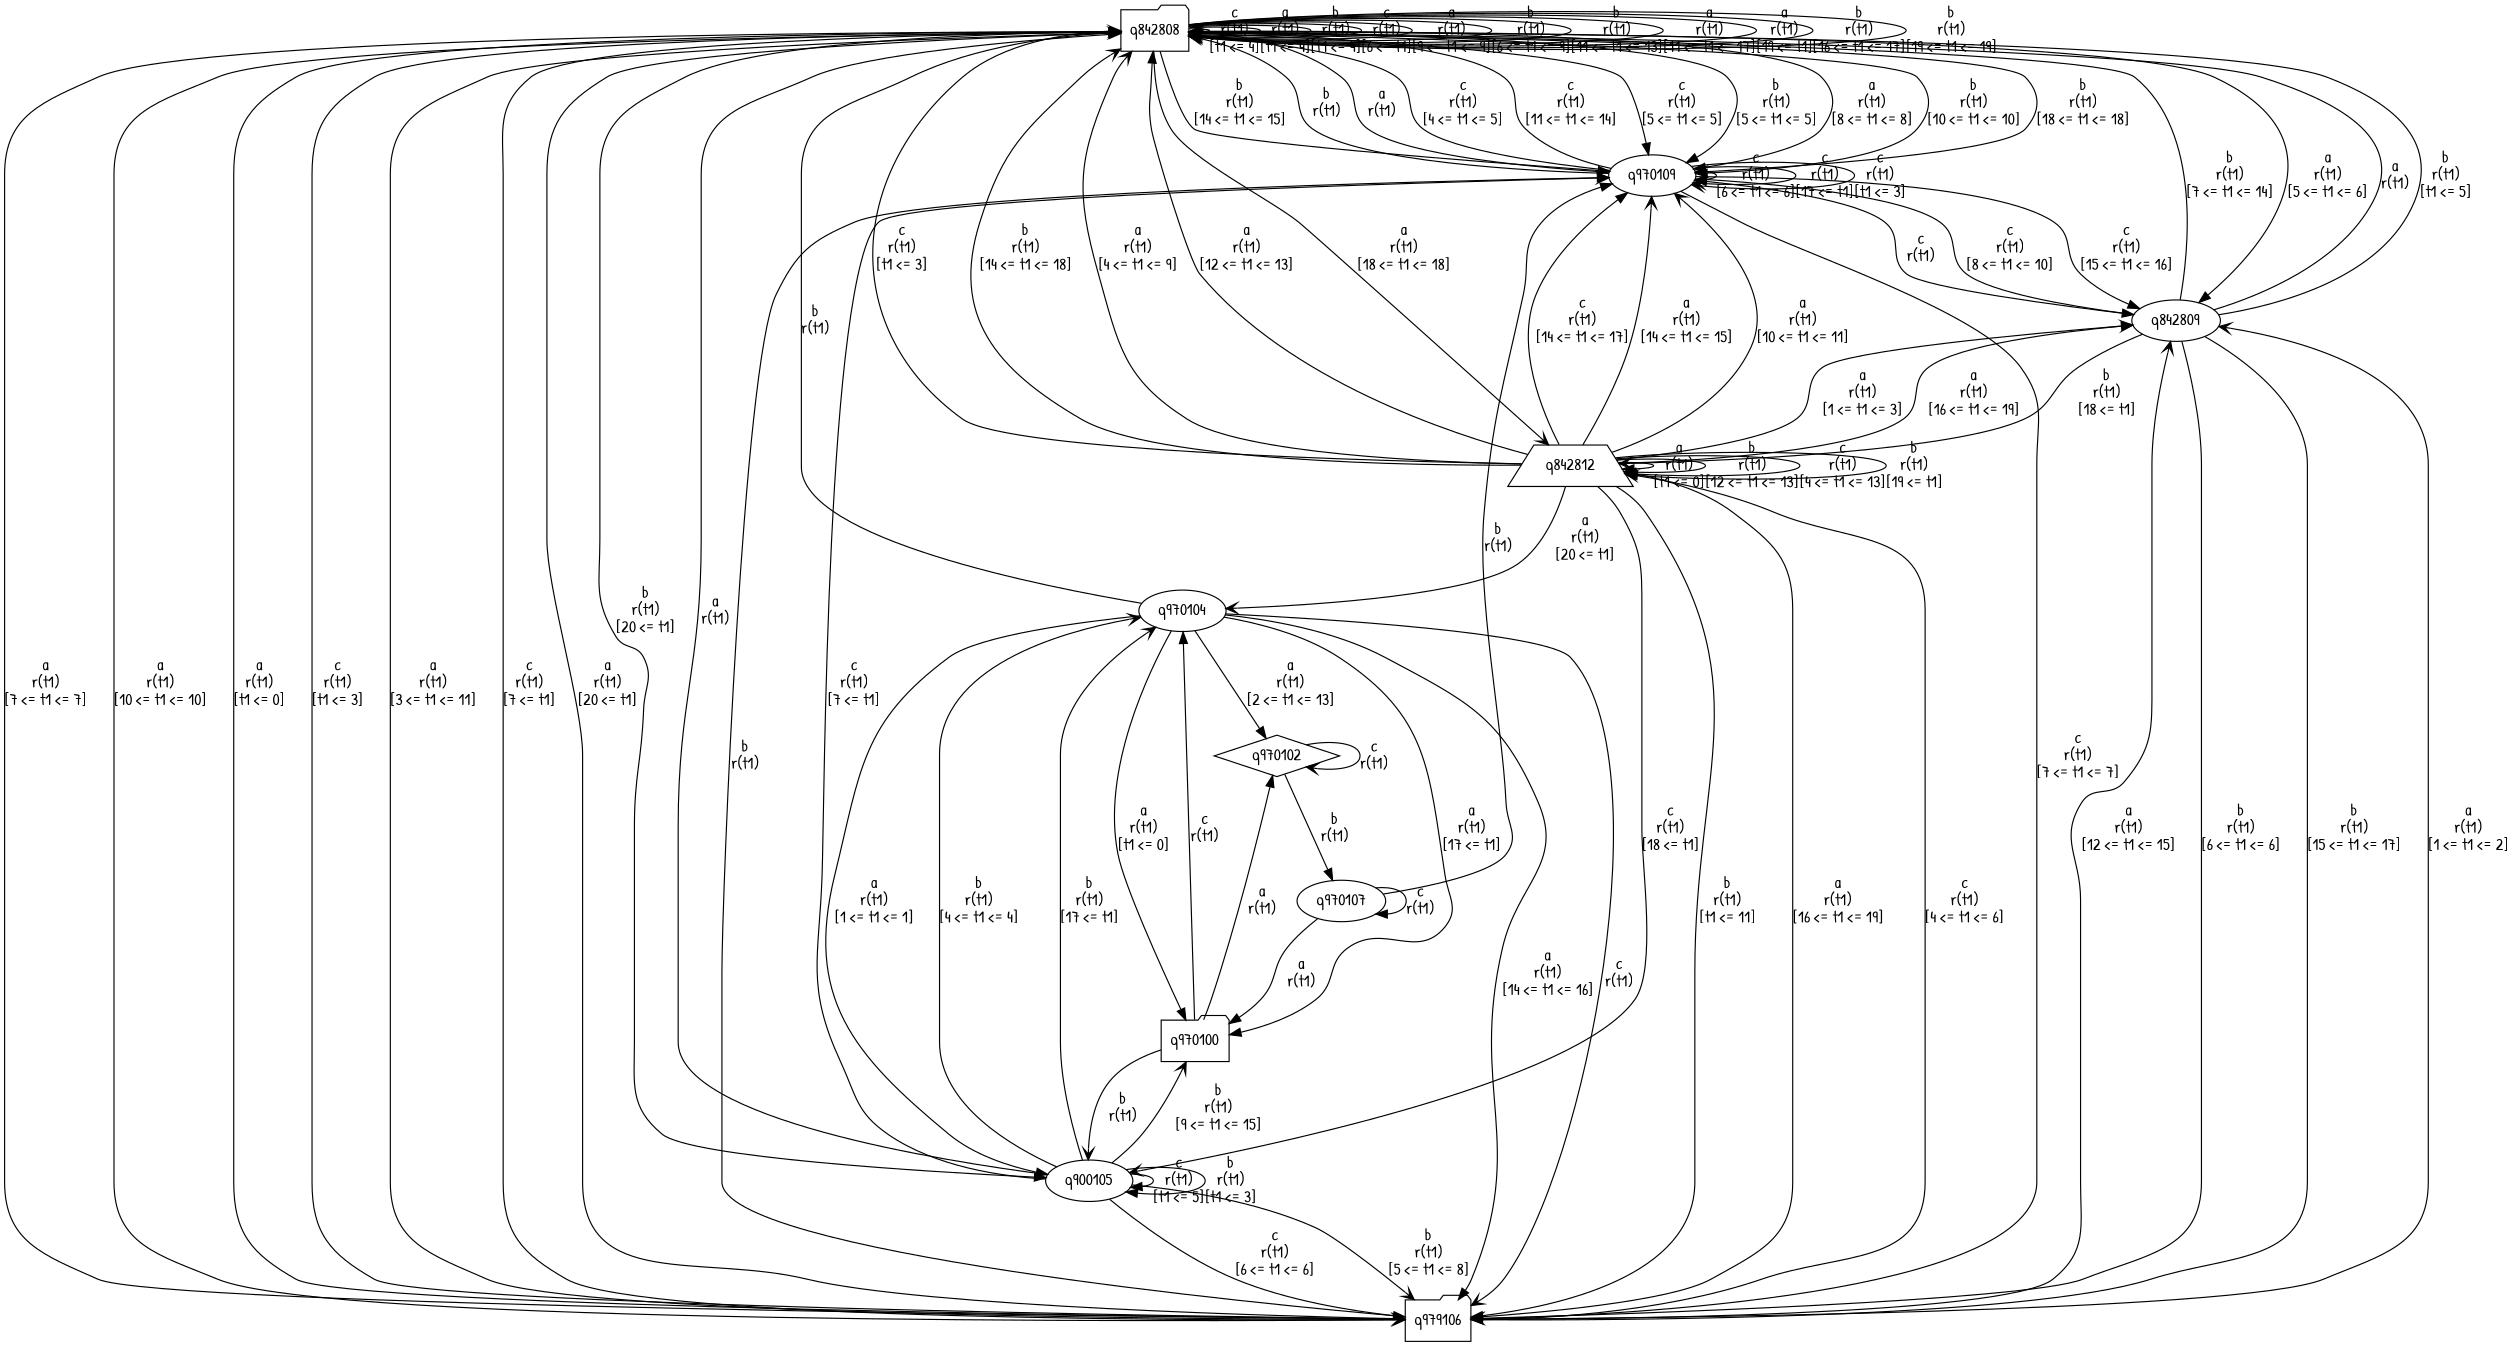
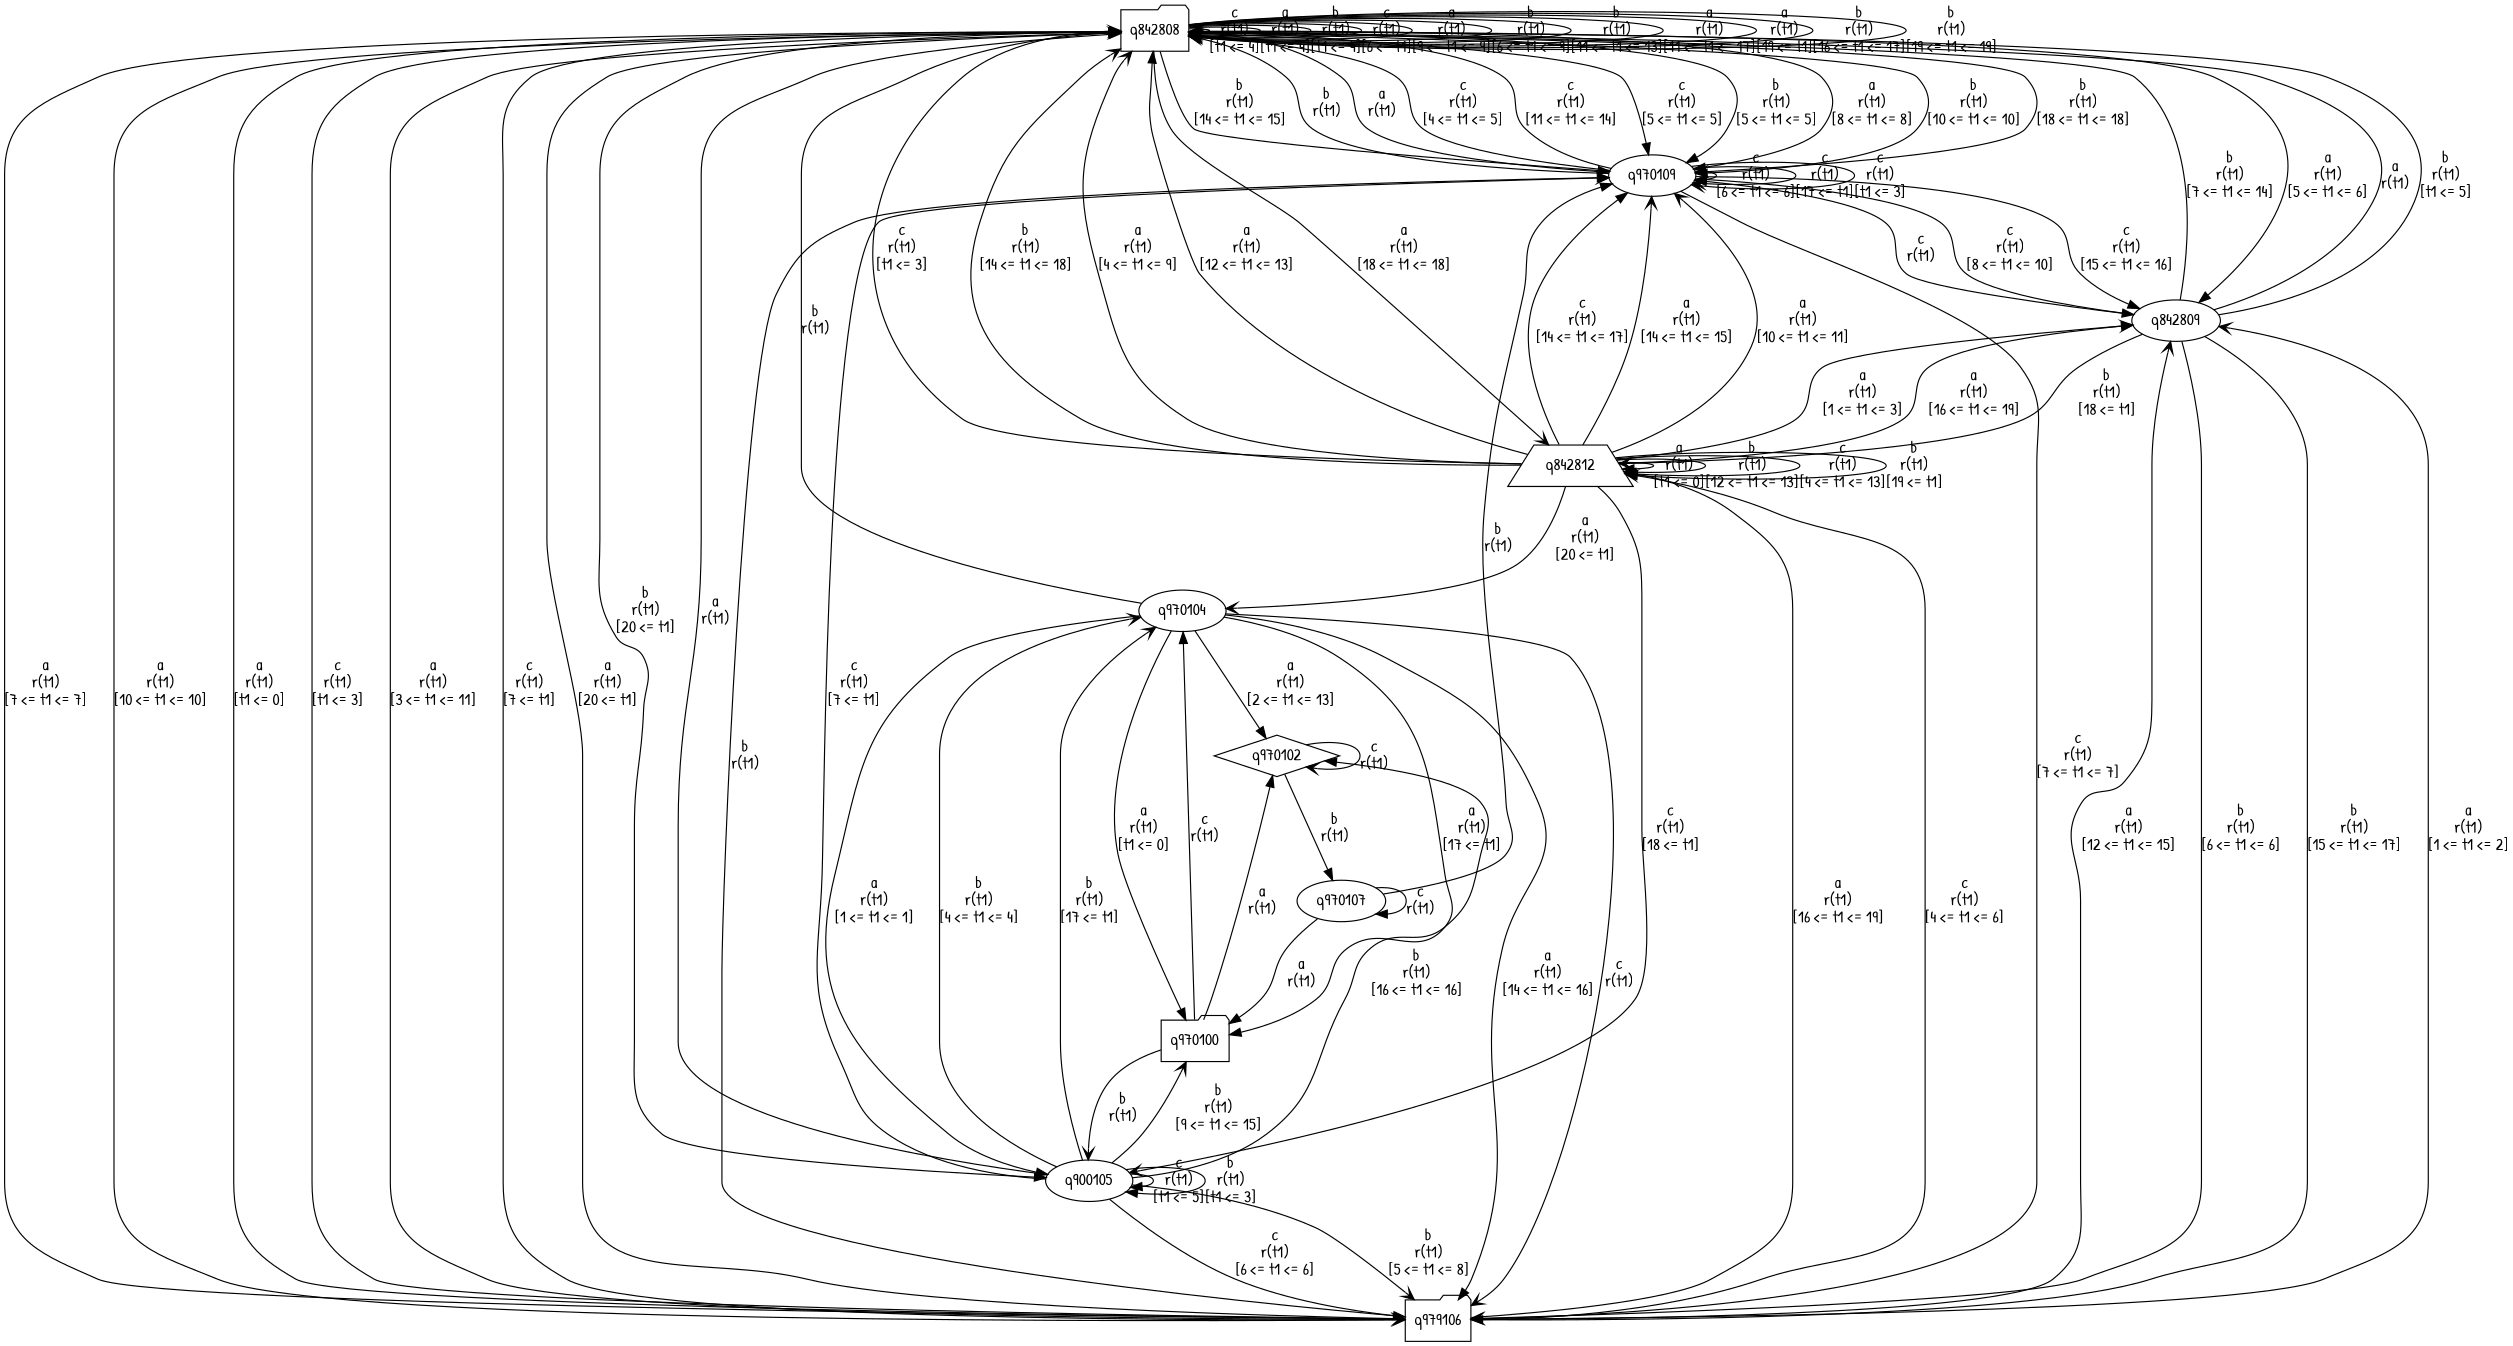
edge "q900105" -> "q970102": added, label "b r(t1) [16 <= t1 <= 16]"
edge "q842812" -> "q979106": removed, label "b r(t1) [t1 <= 11]"
